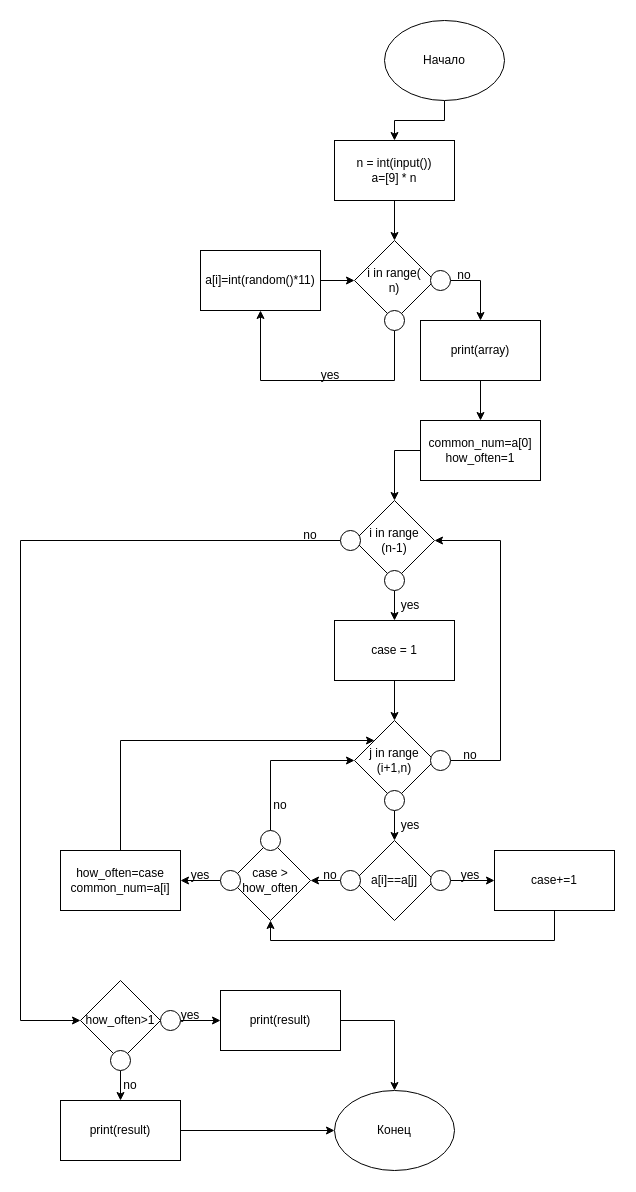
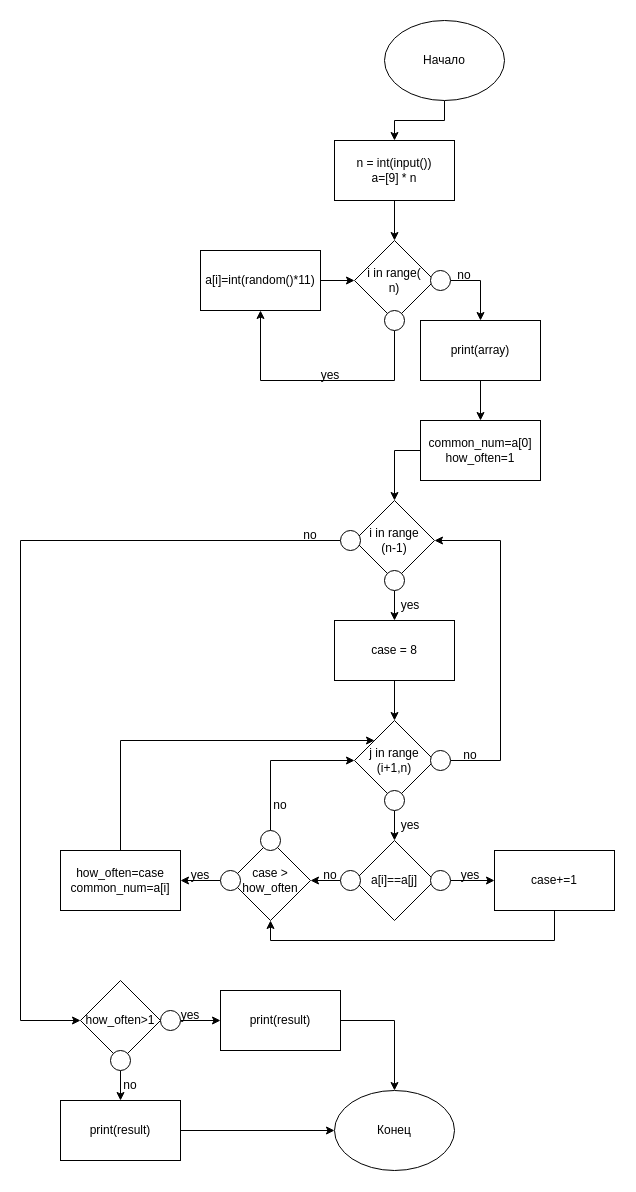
node "case = 1": label "case = 1" -> "case = 8"
